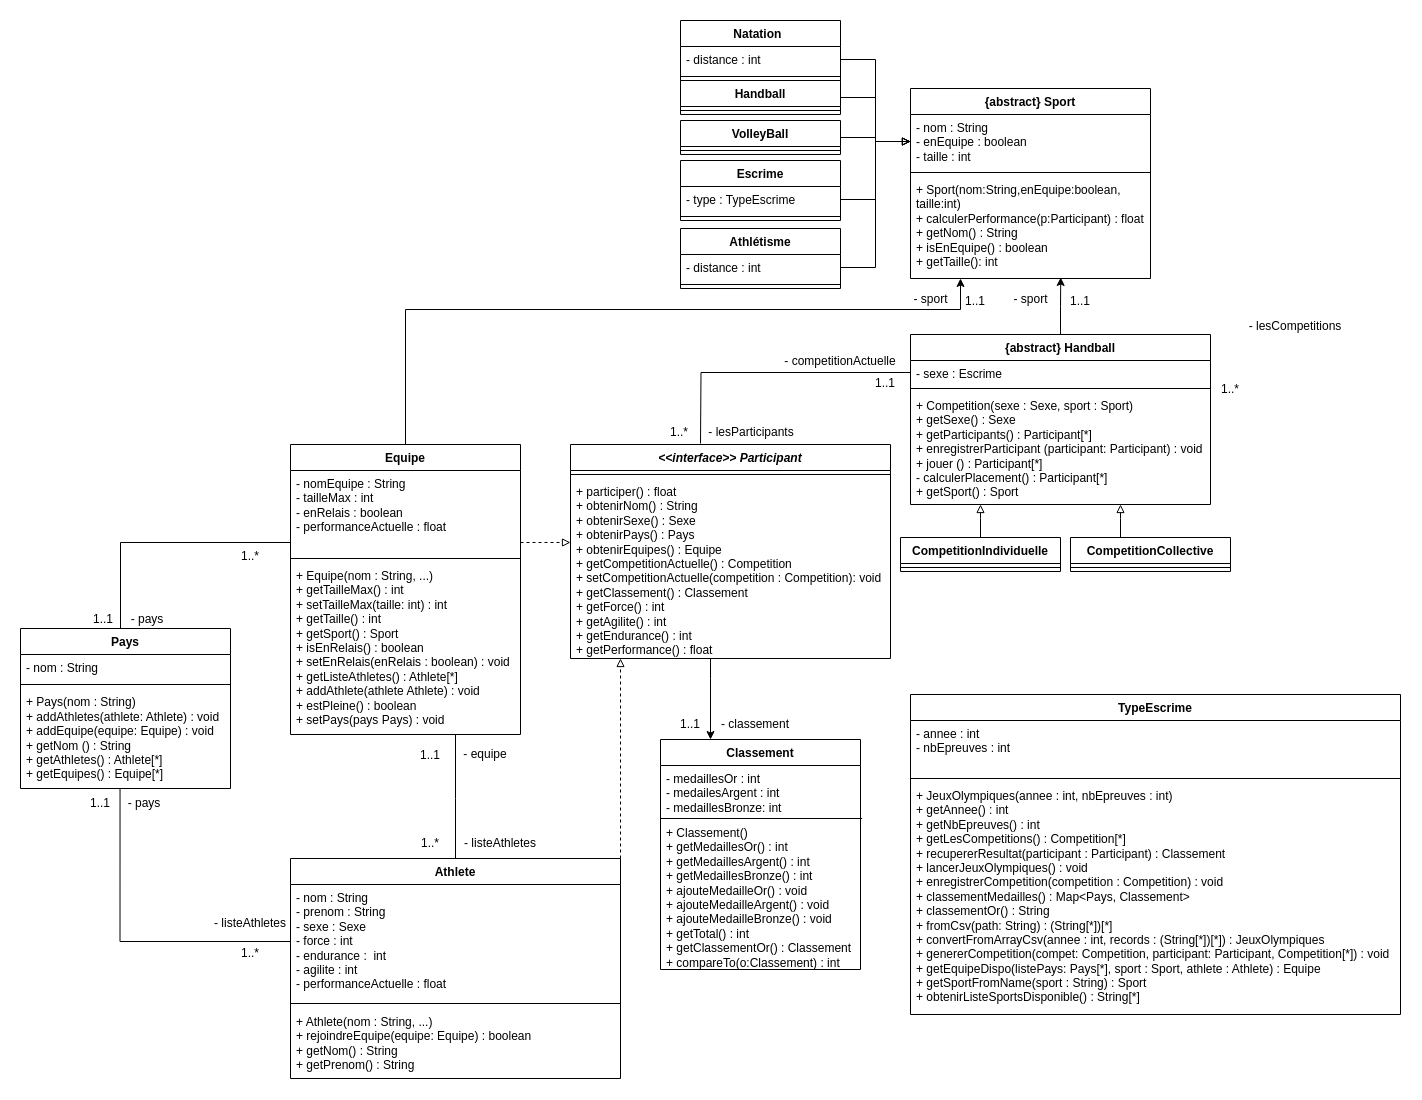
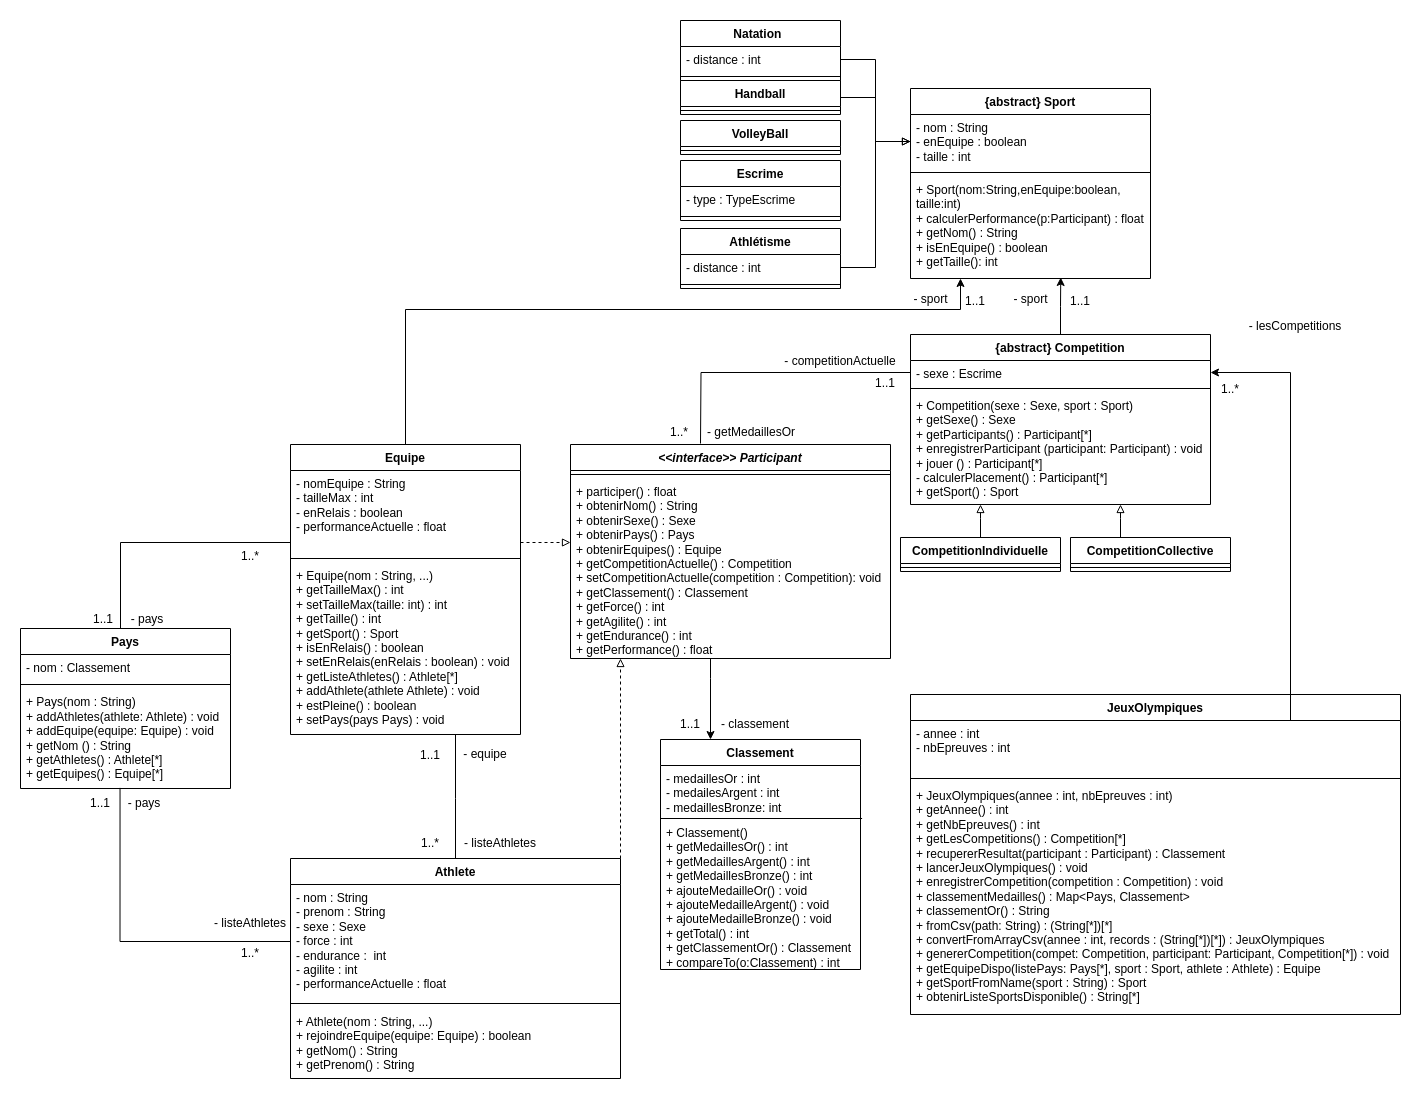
edge "VolleyBall" -> "- nom : String - enEquipe : boolean - taille : int": removed
edge "- type : TypeEscrime" -> "- nom : String - enEquipe : boolean - taille : int": removed
node "{abstract} Handball": label "{abstract} Handball" -> "{abstract} Competition"
node "- lesParticipants": label "- lesParticipants" -> "- getMedaillesOr"
edge "- annee : int - nbEpreuves : int" -> "- sexe : Escrime": added
node "- nom : String": label "- nom : String" -> "- nom : Classement"
node "TypeEscrime": label "TypeEscrime" -> "JeuxOlympiques"
